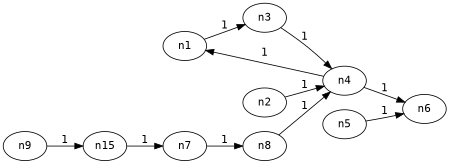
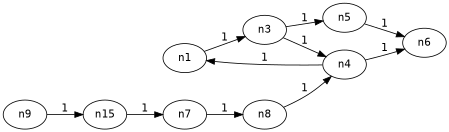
edge "n3" -> "n5": added, label "1"
node "n2": removed
